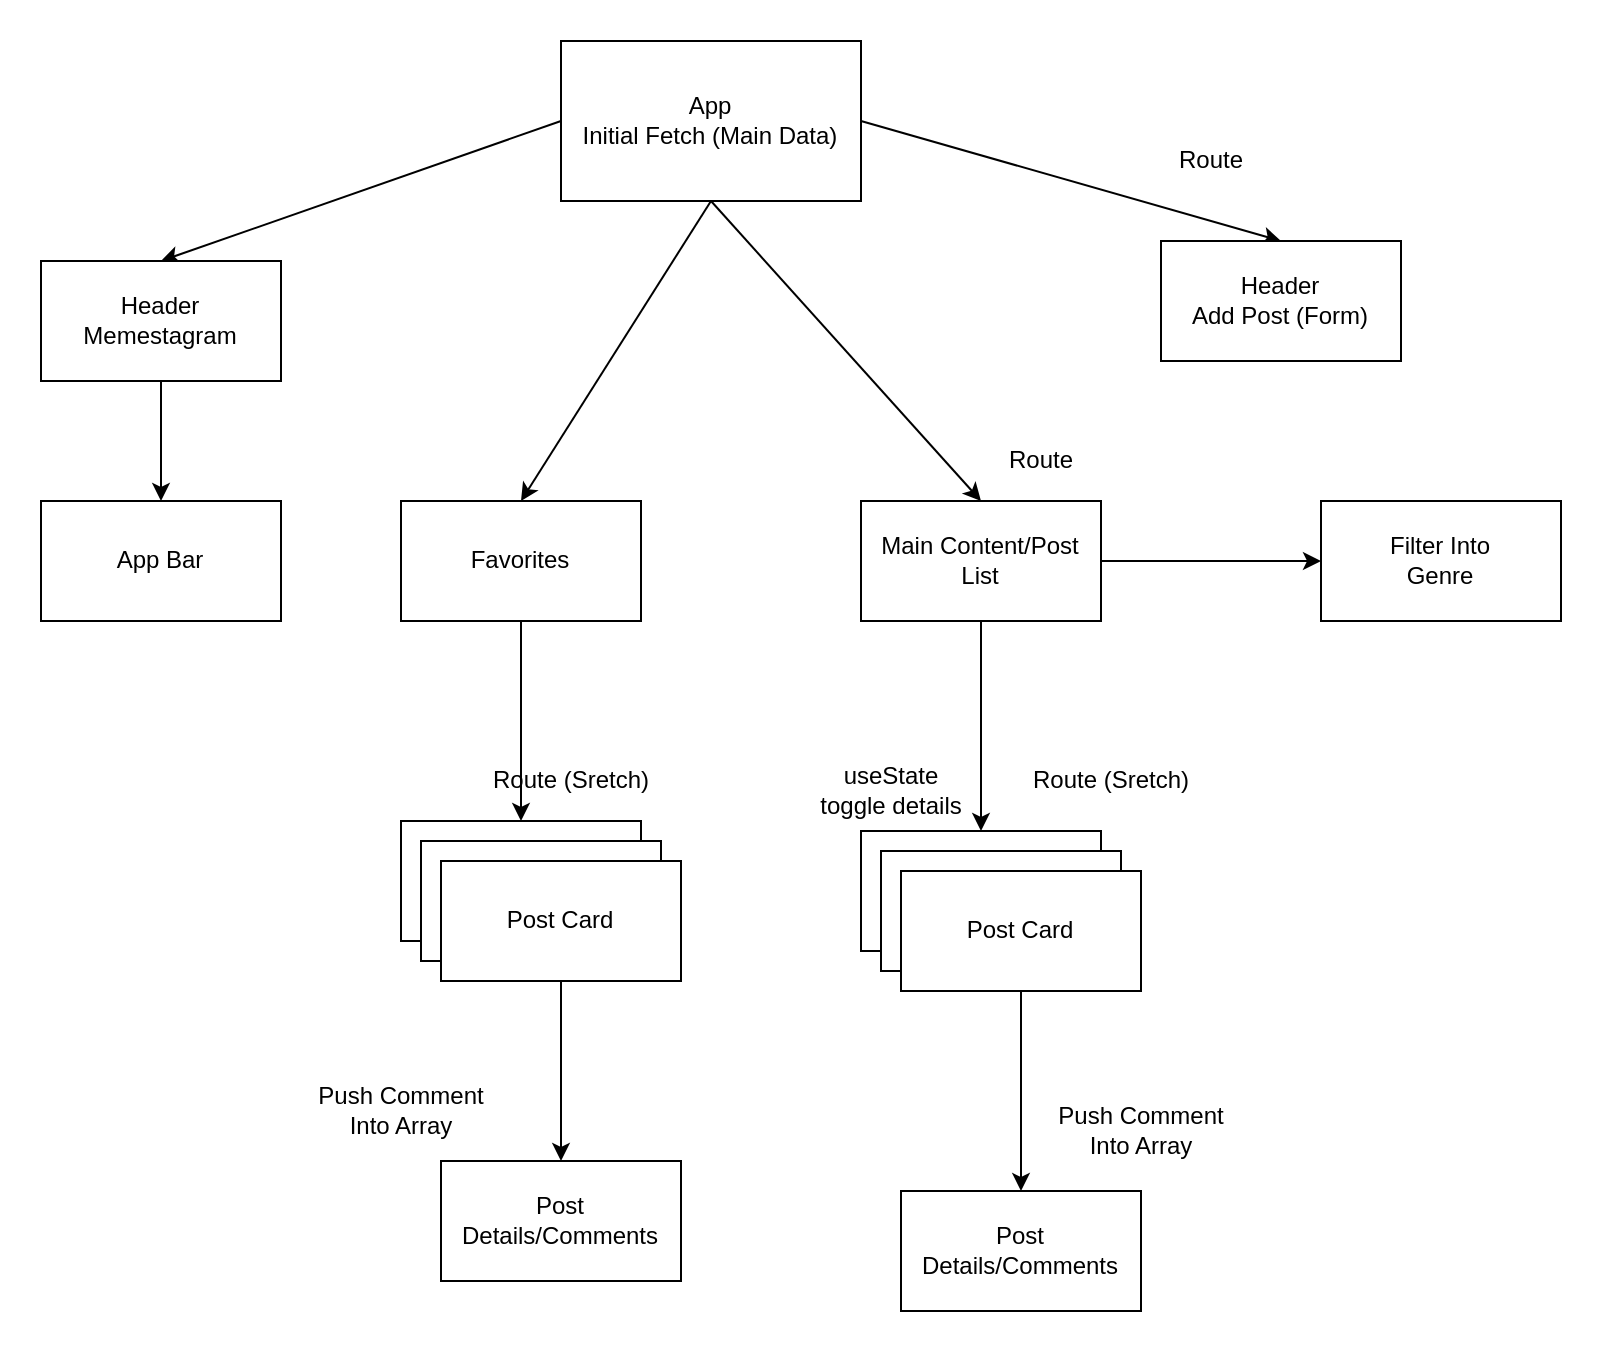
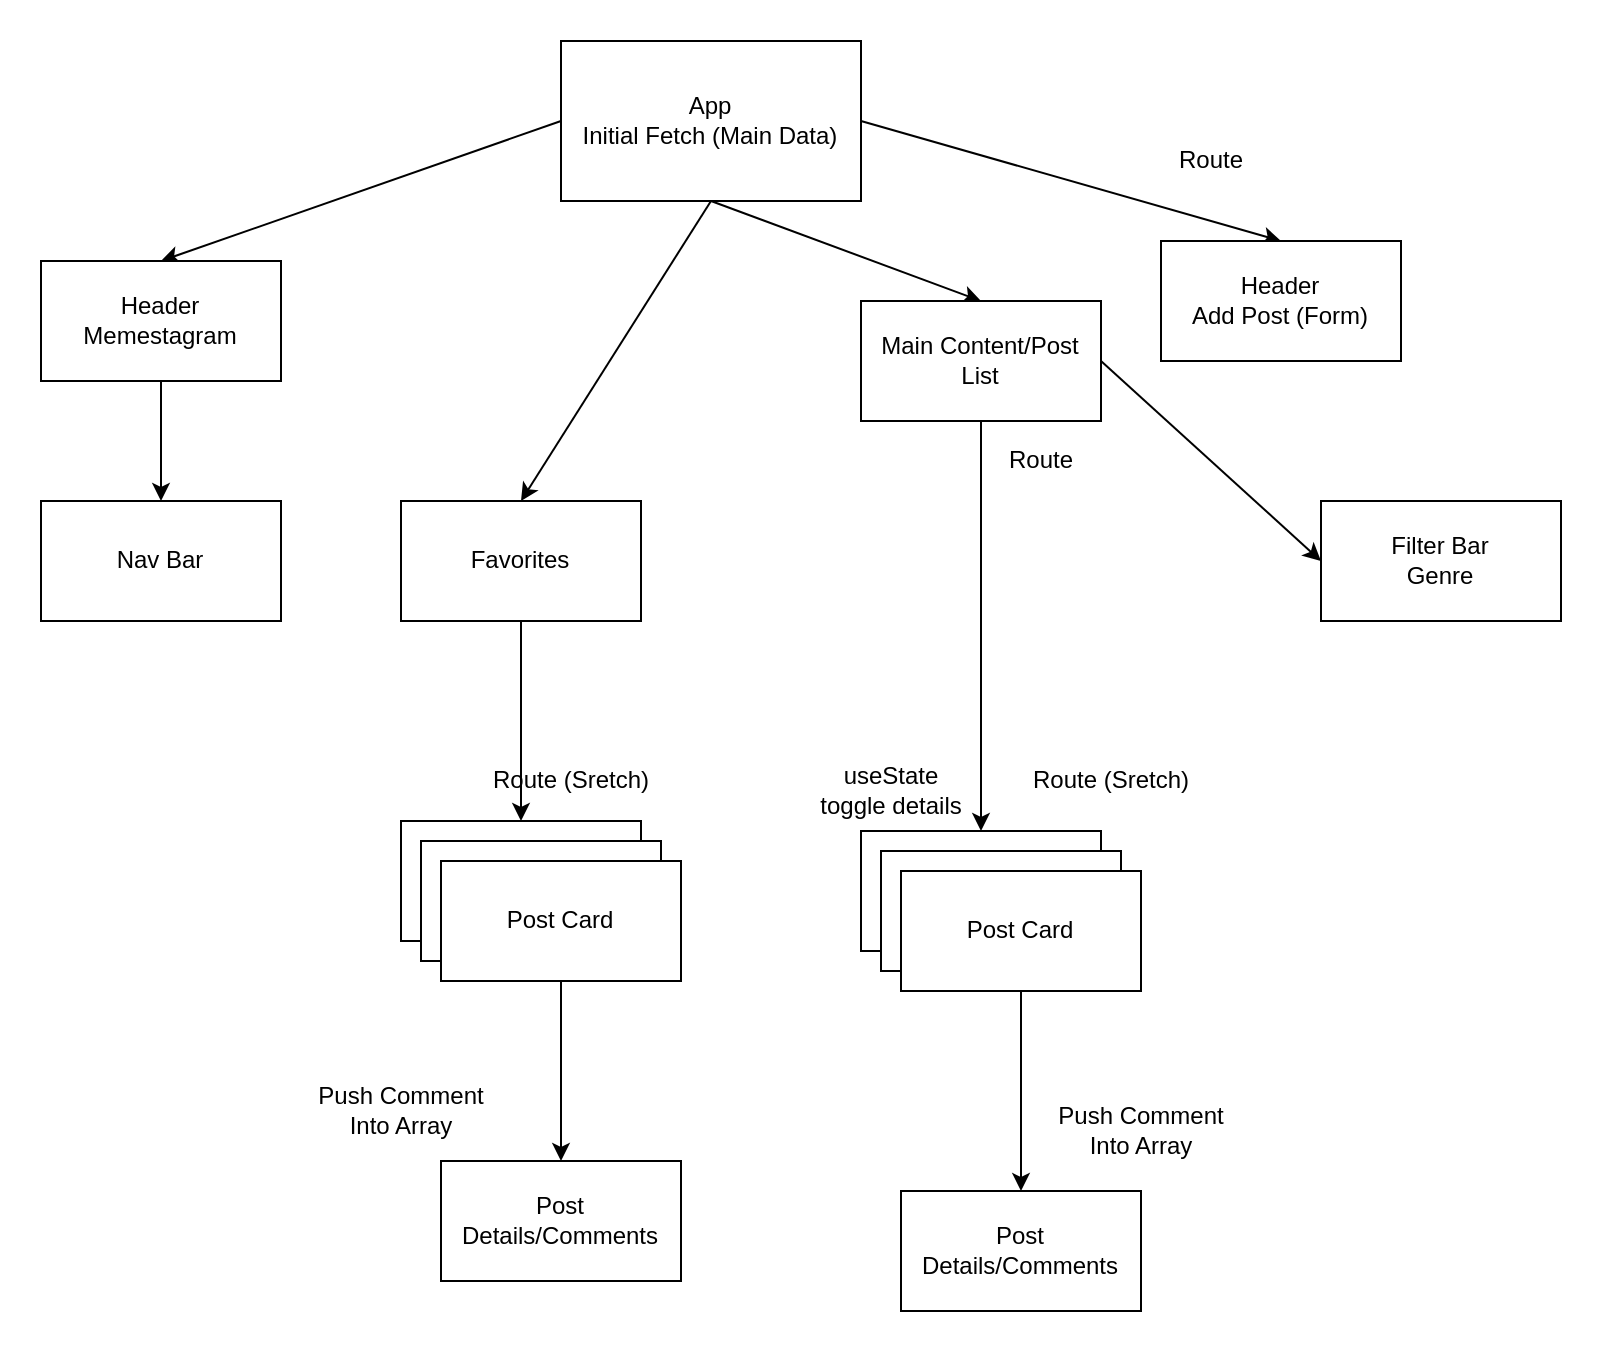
node "App Bar": label "App Bar" -> "Nav Bar"
node "Main Content/Post List": moved (981, 561) -> (981, 361)
node "Filter Into Genre": label "Filter Into Genre" -> "Filter Bar Genre"
